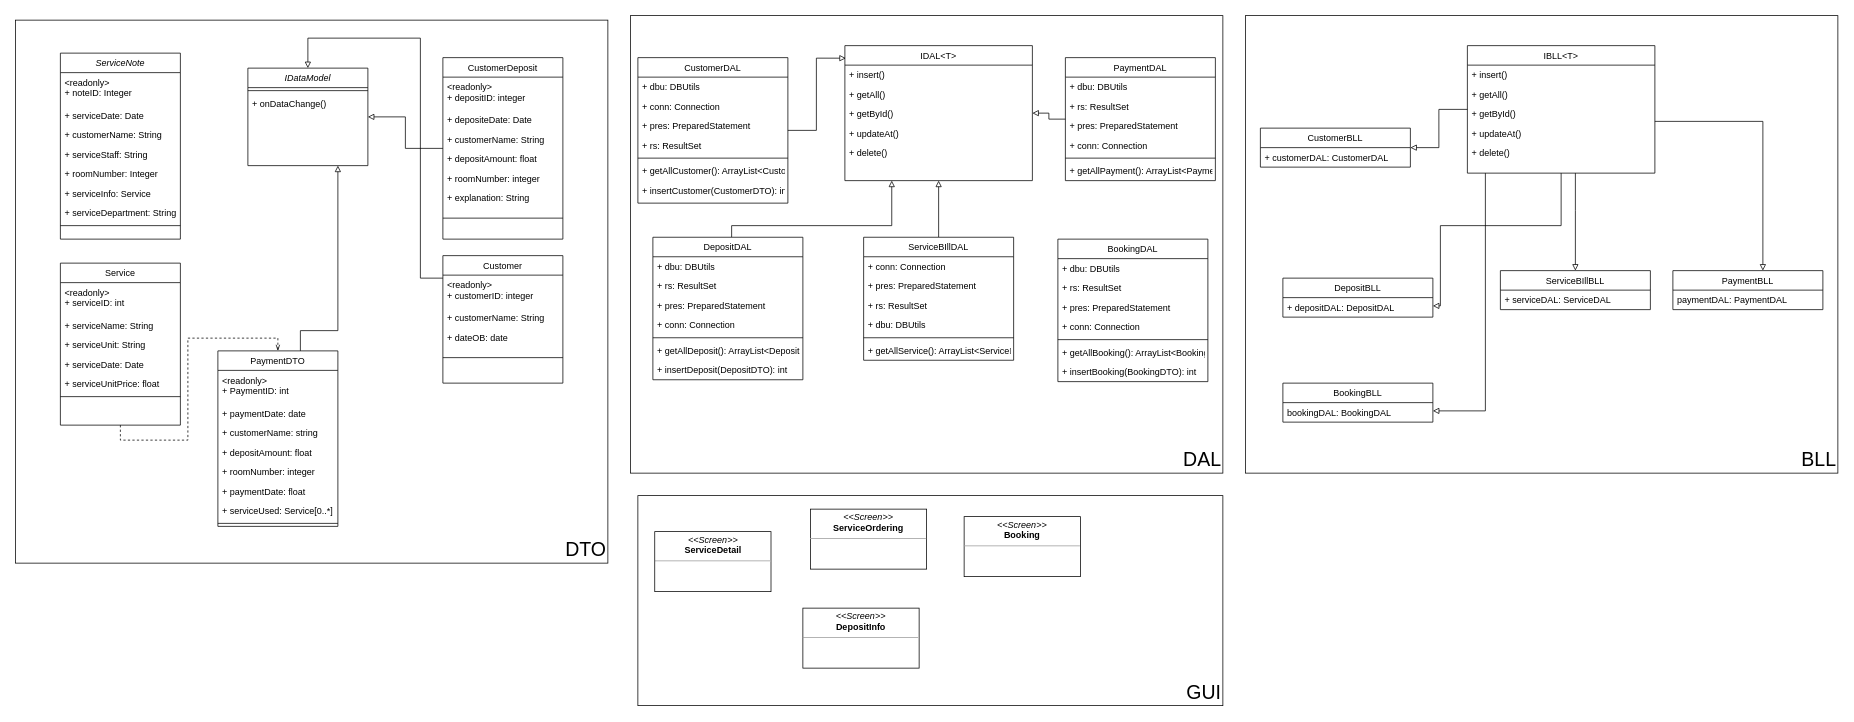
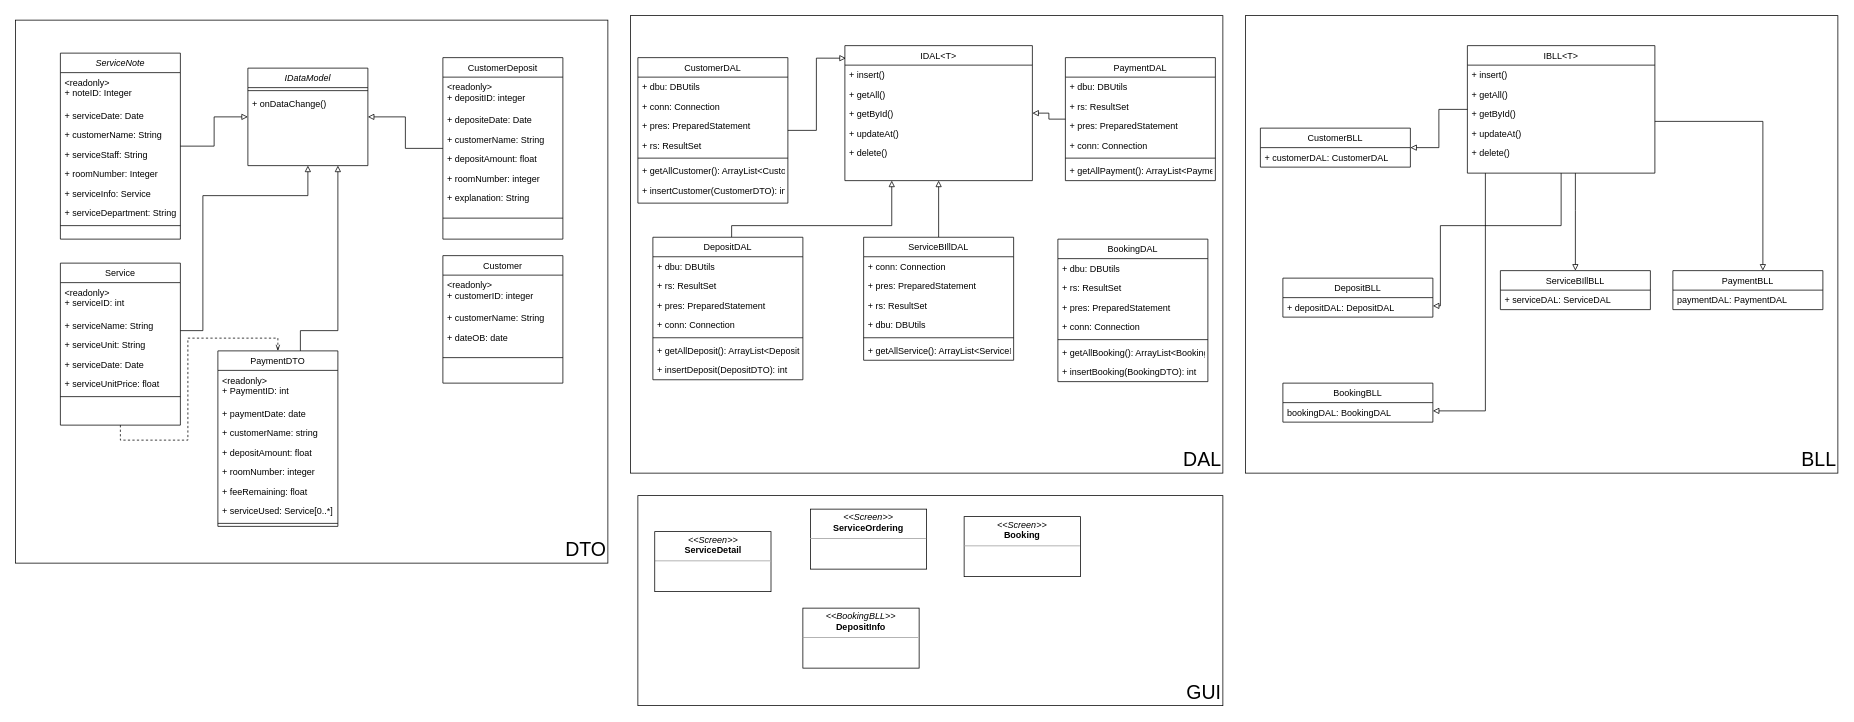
edge "Customer" -> "IDataModel": removed
edge "ServiceNote" -> "IDataModel": added
edge "Service" -> "IDataModel": added
node "+ paymentDate: float": label "+ paymentDate: float" -> "+ feeRemaining: float"
node "<<Screen>> DepositInfo": label "<<Screen>> DepositInfo" -> "<<BookingBLL>> DepositInfo"
